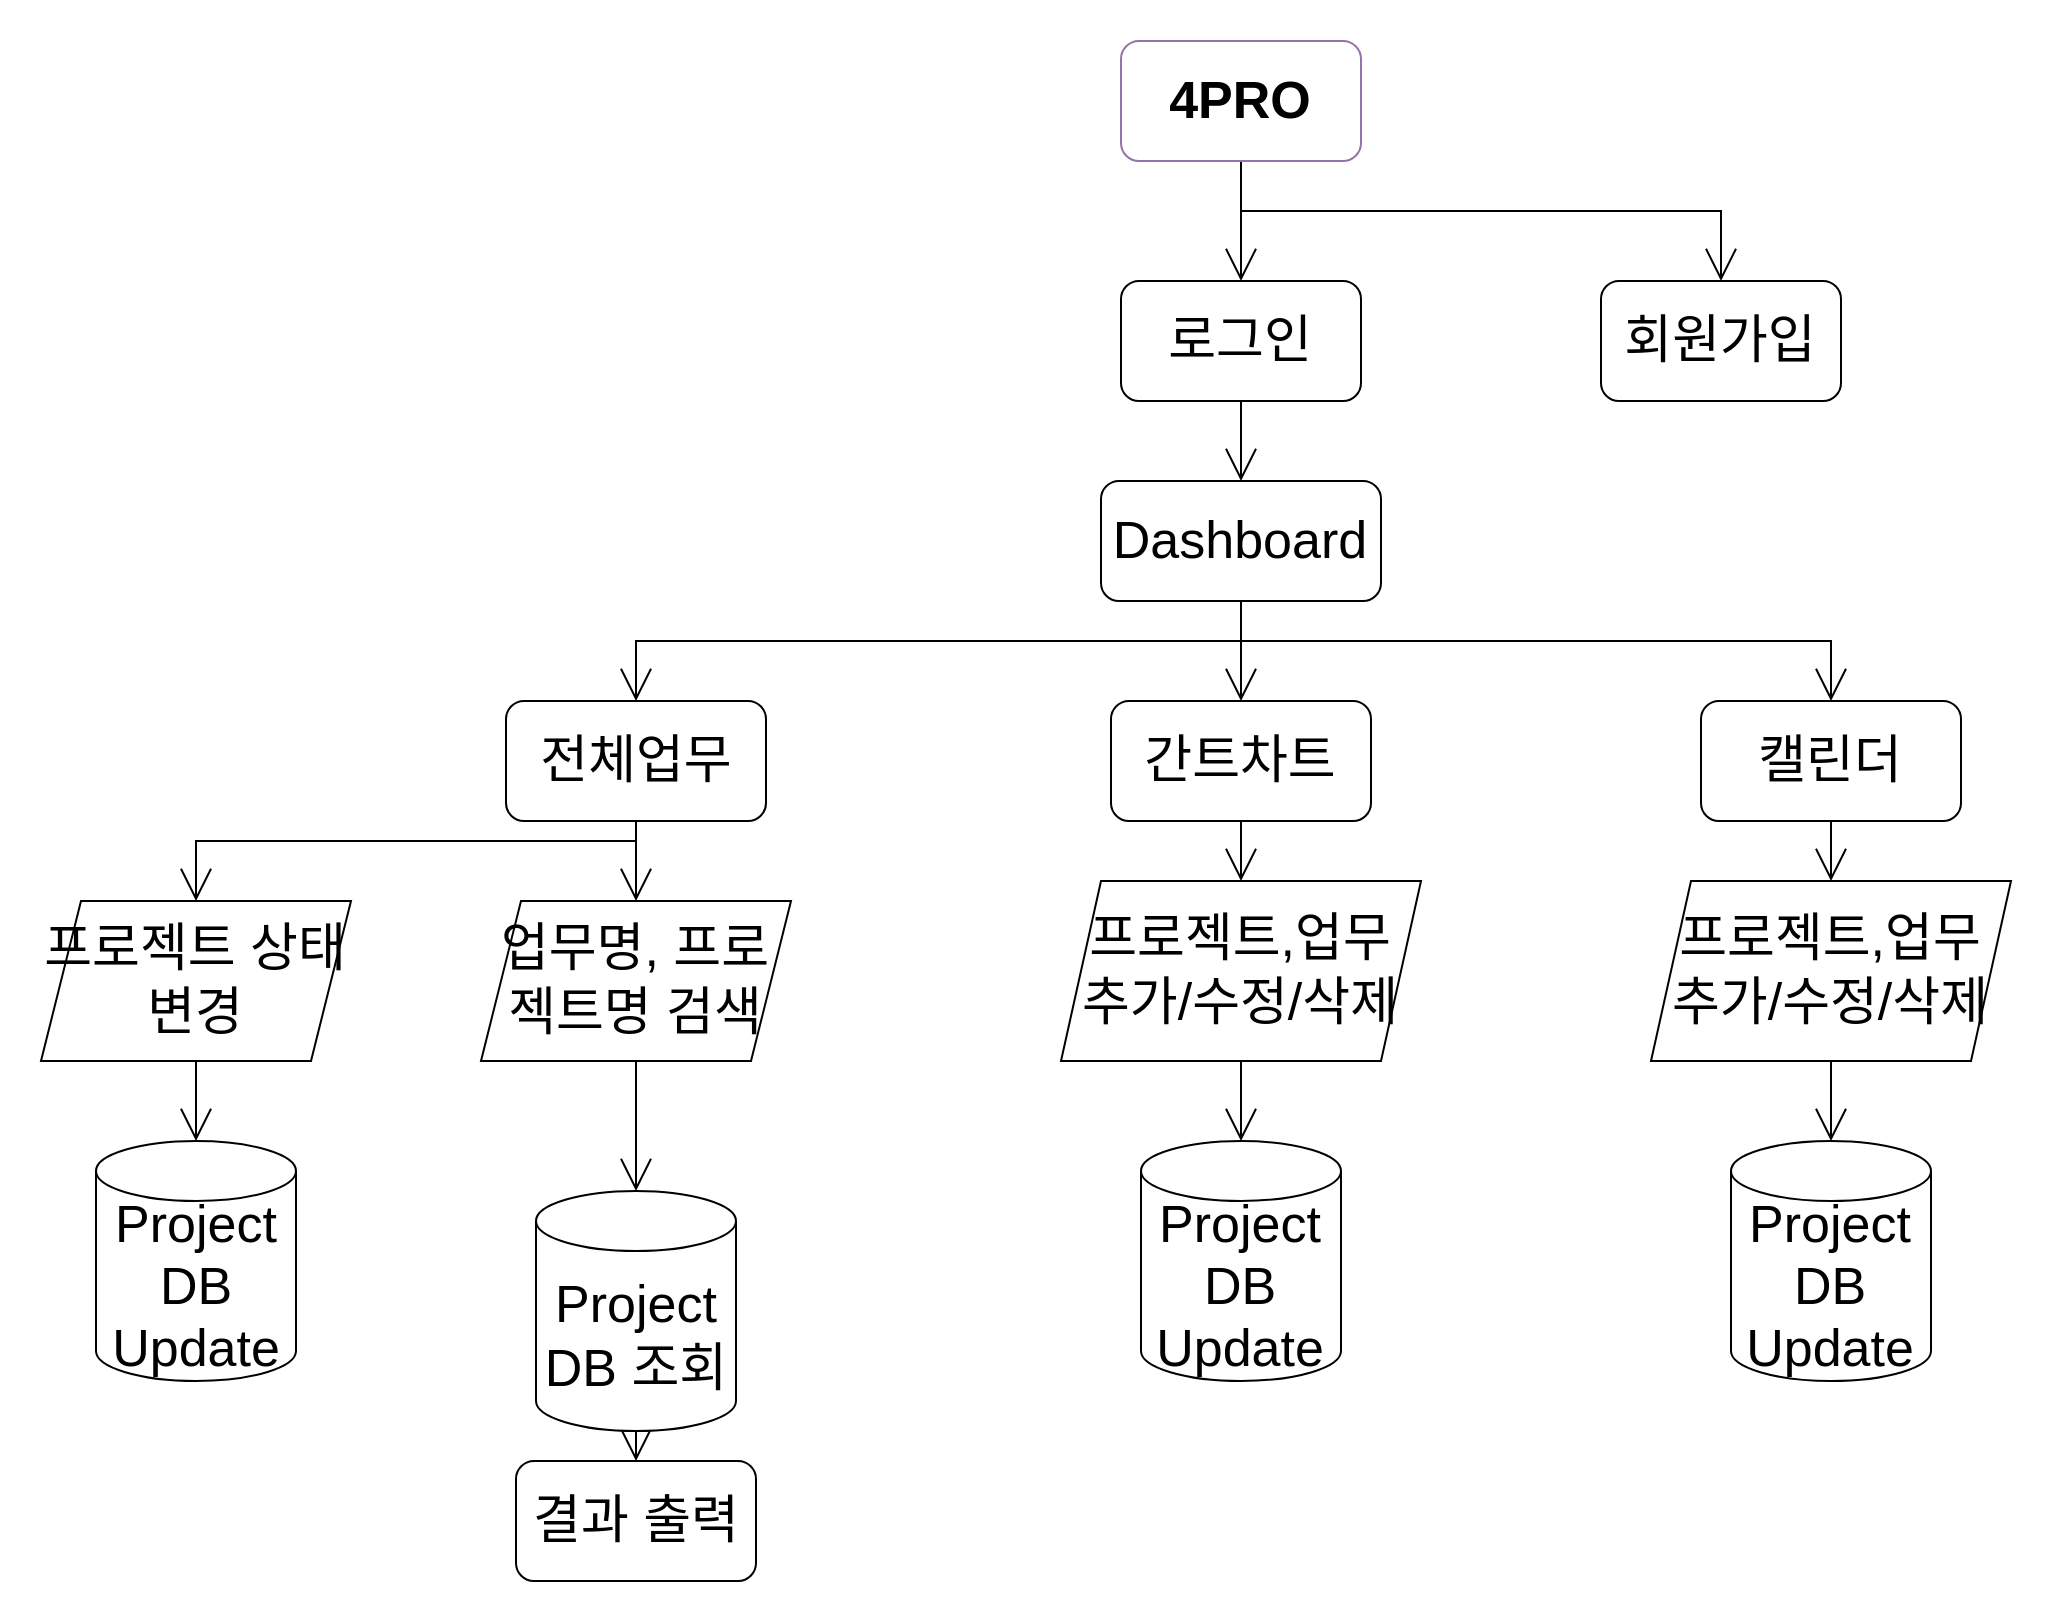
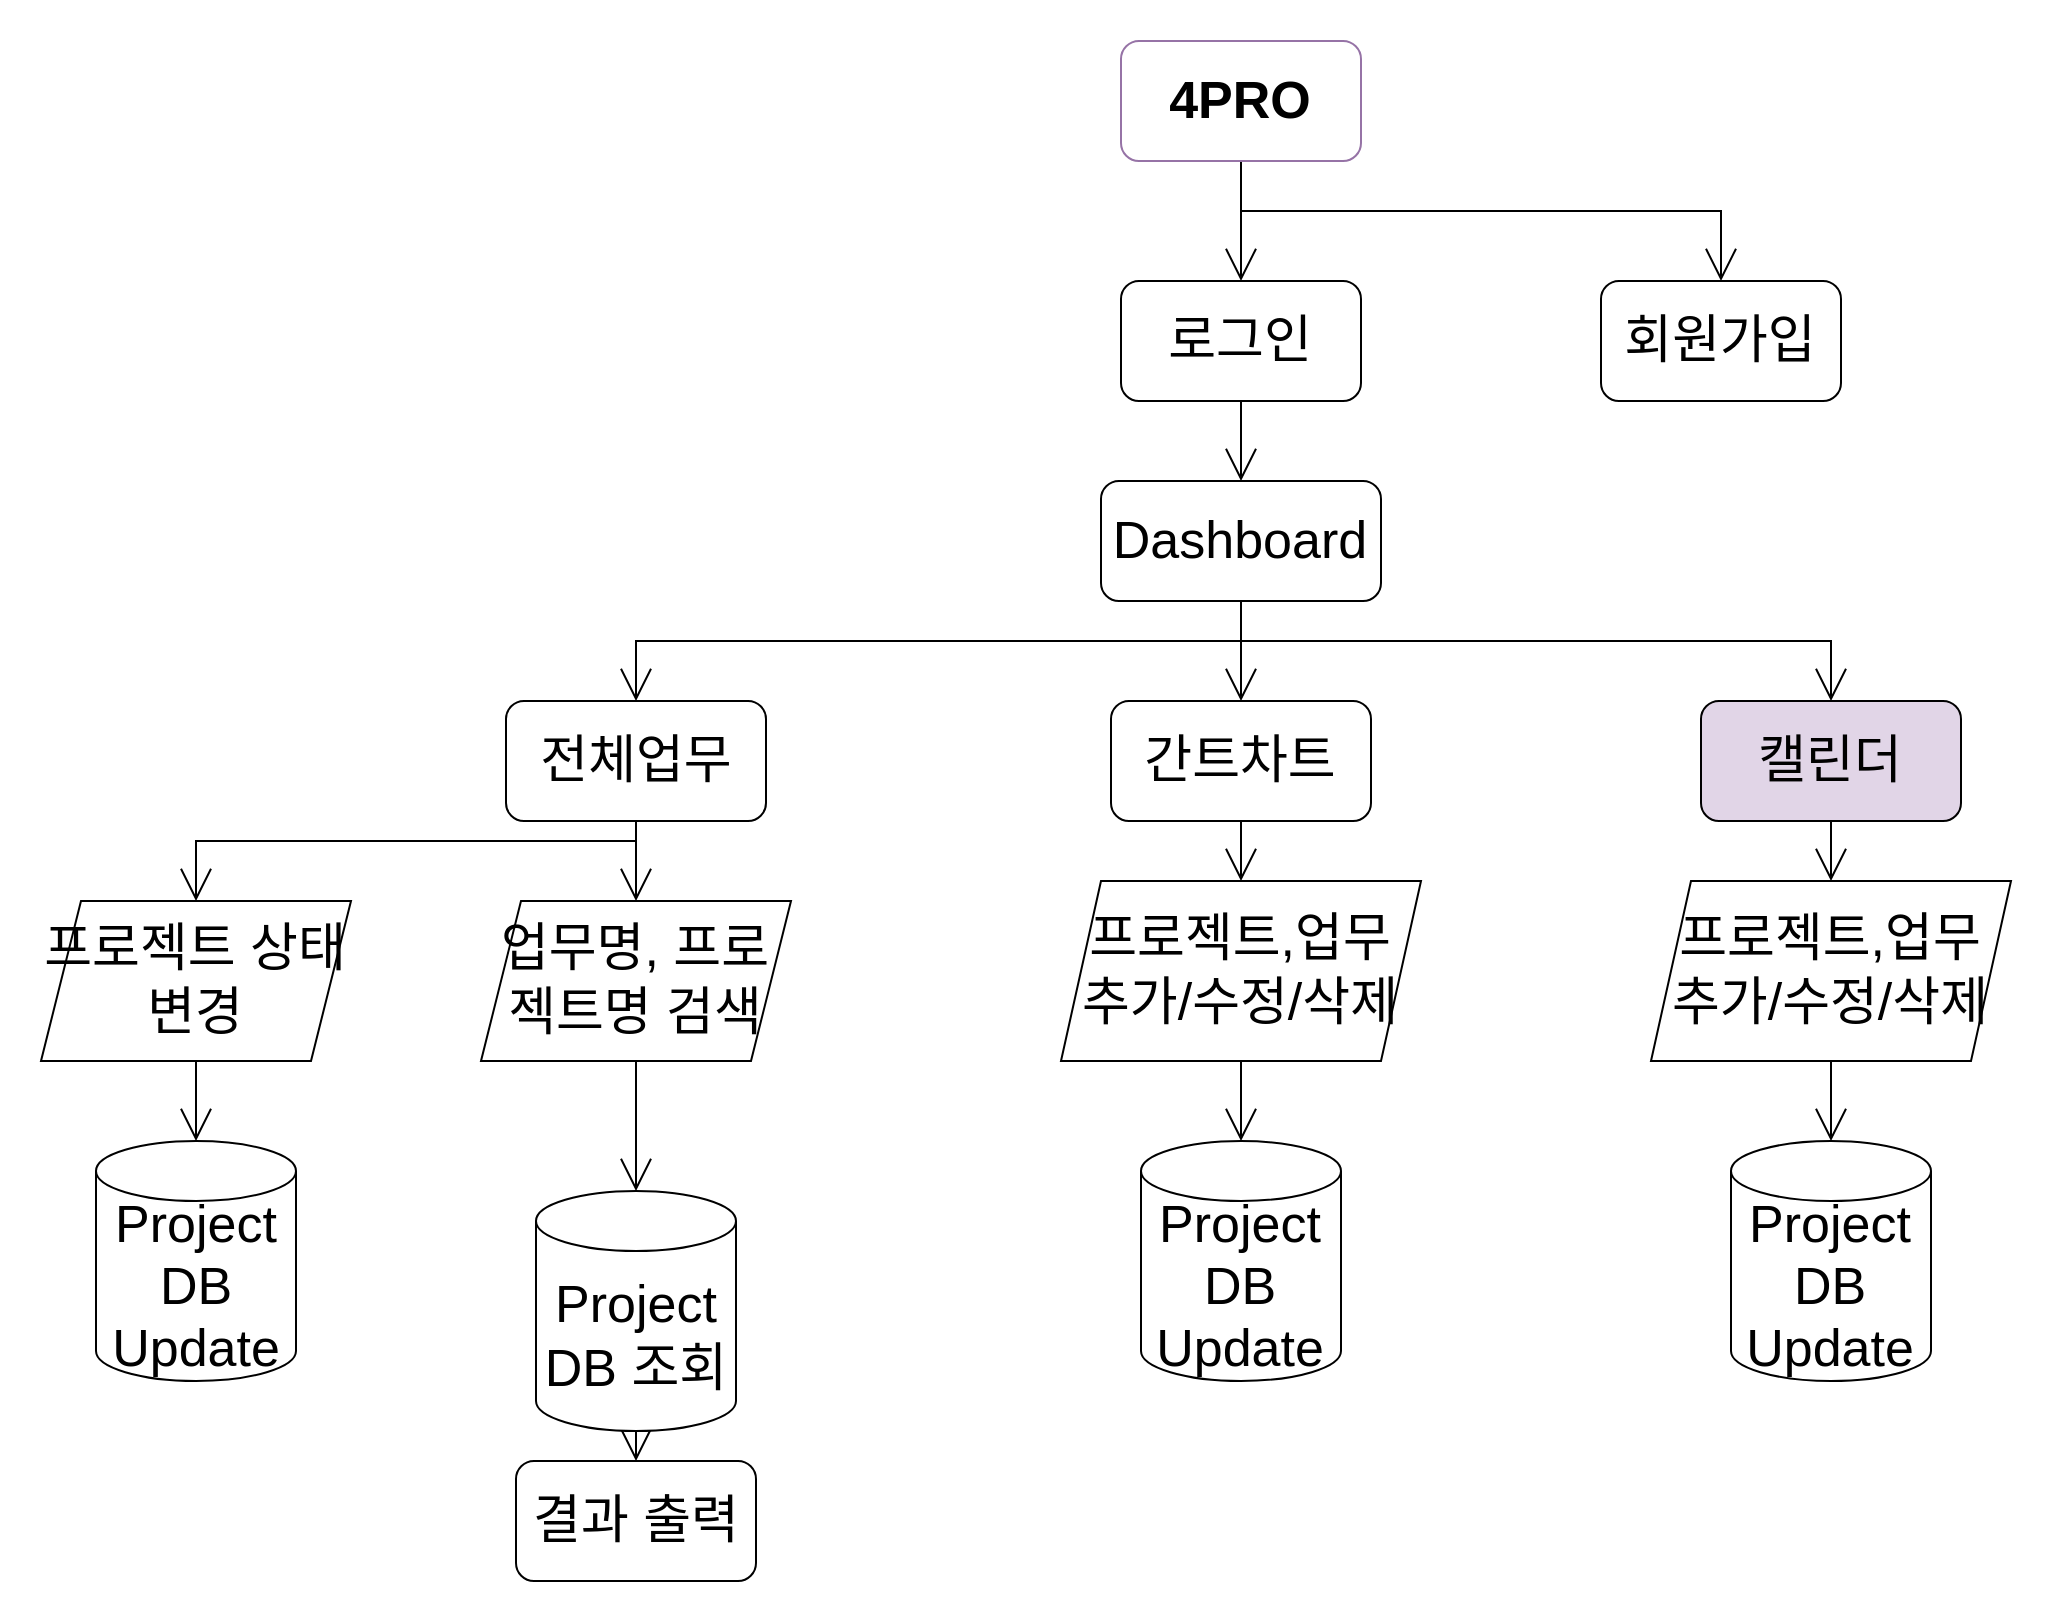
node "캘린더": fillcolor #ffffff -> #e1d5e7
